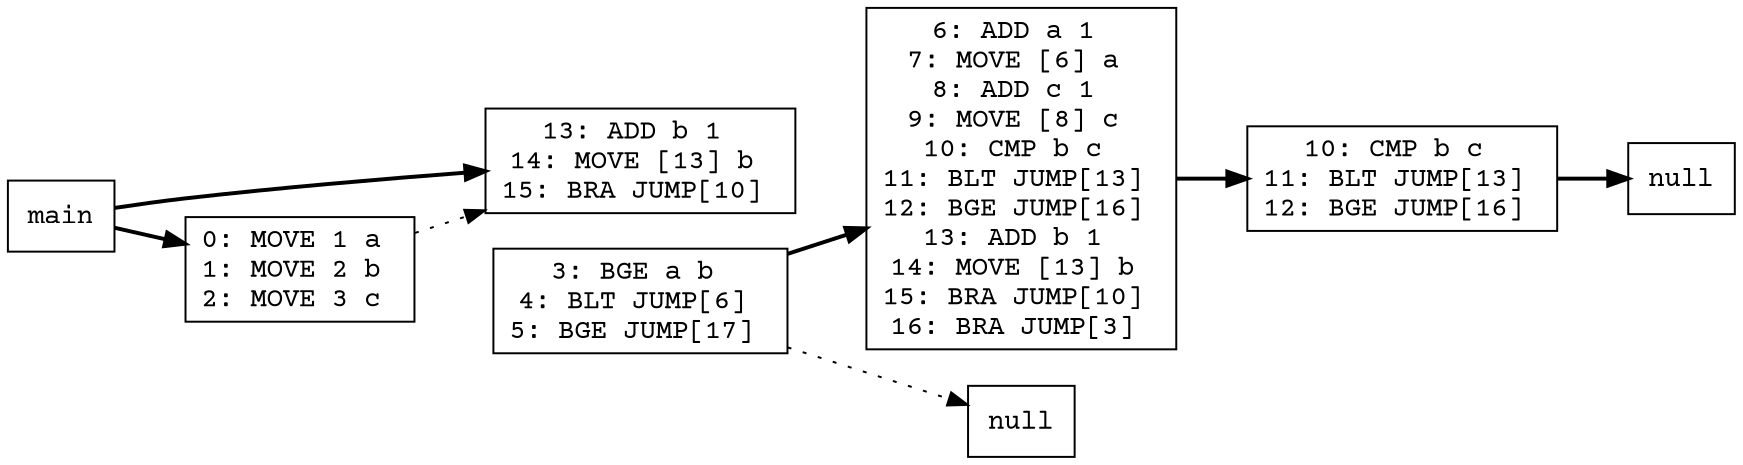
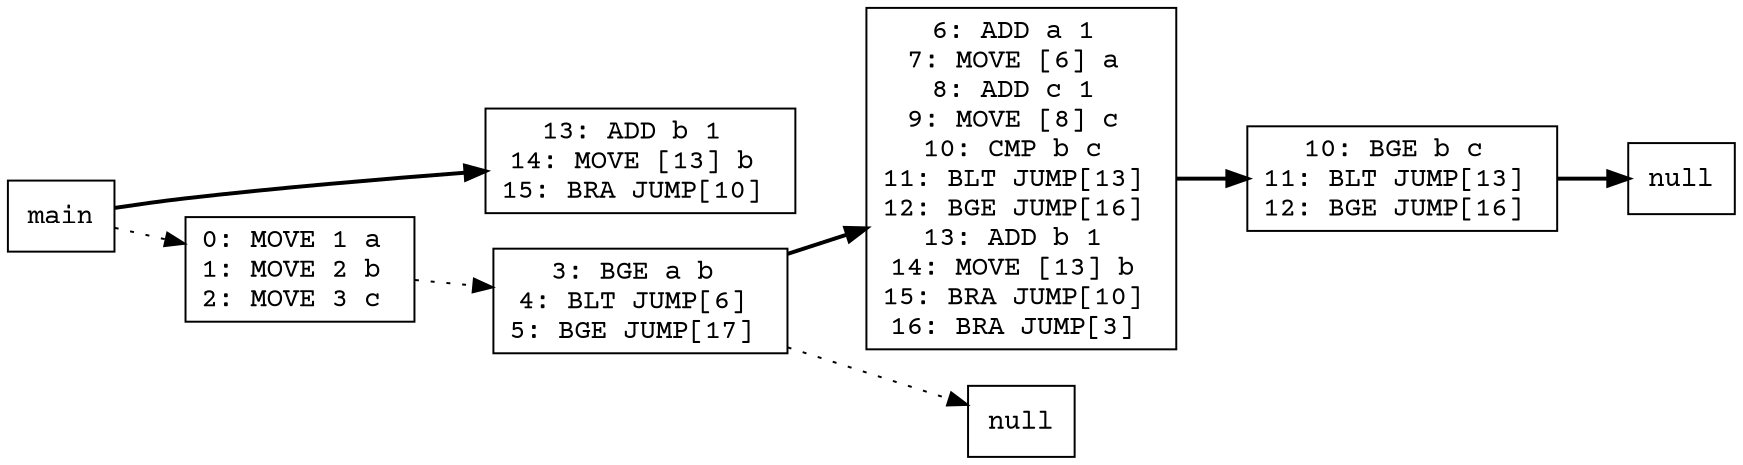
node "10: CMP b c 11: BLT JUMP[13] 12: BGE JUMP[16]": label "10: CMP b c 11: BLT JUMP[13] 12: BGE JUMP[16]" -> "10: BGE b c 11: BLT JUMP[13] 12: BGE JUMP[16]"
edge "0: MOVE 1 a 1: MOVE 2 b 2: MOVE 3 c" -> "13: ADD b 1 14: MOVE [13] b 15: BRA JUMP[10]": now "0: MOVE 1 a 1: MOVE 2 b 2: MOVE 3 c" -> "3: BGE a b 4: BLT JUMP[6] 5: BGE JUMP[17]"
edge "main" -> "0: MOVE 1 a 1: MOVE 2 b 2: MOVE 3 c": style bold -> dotted
